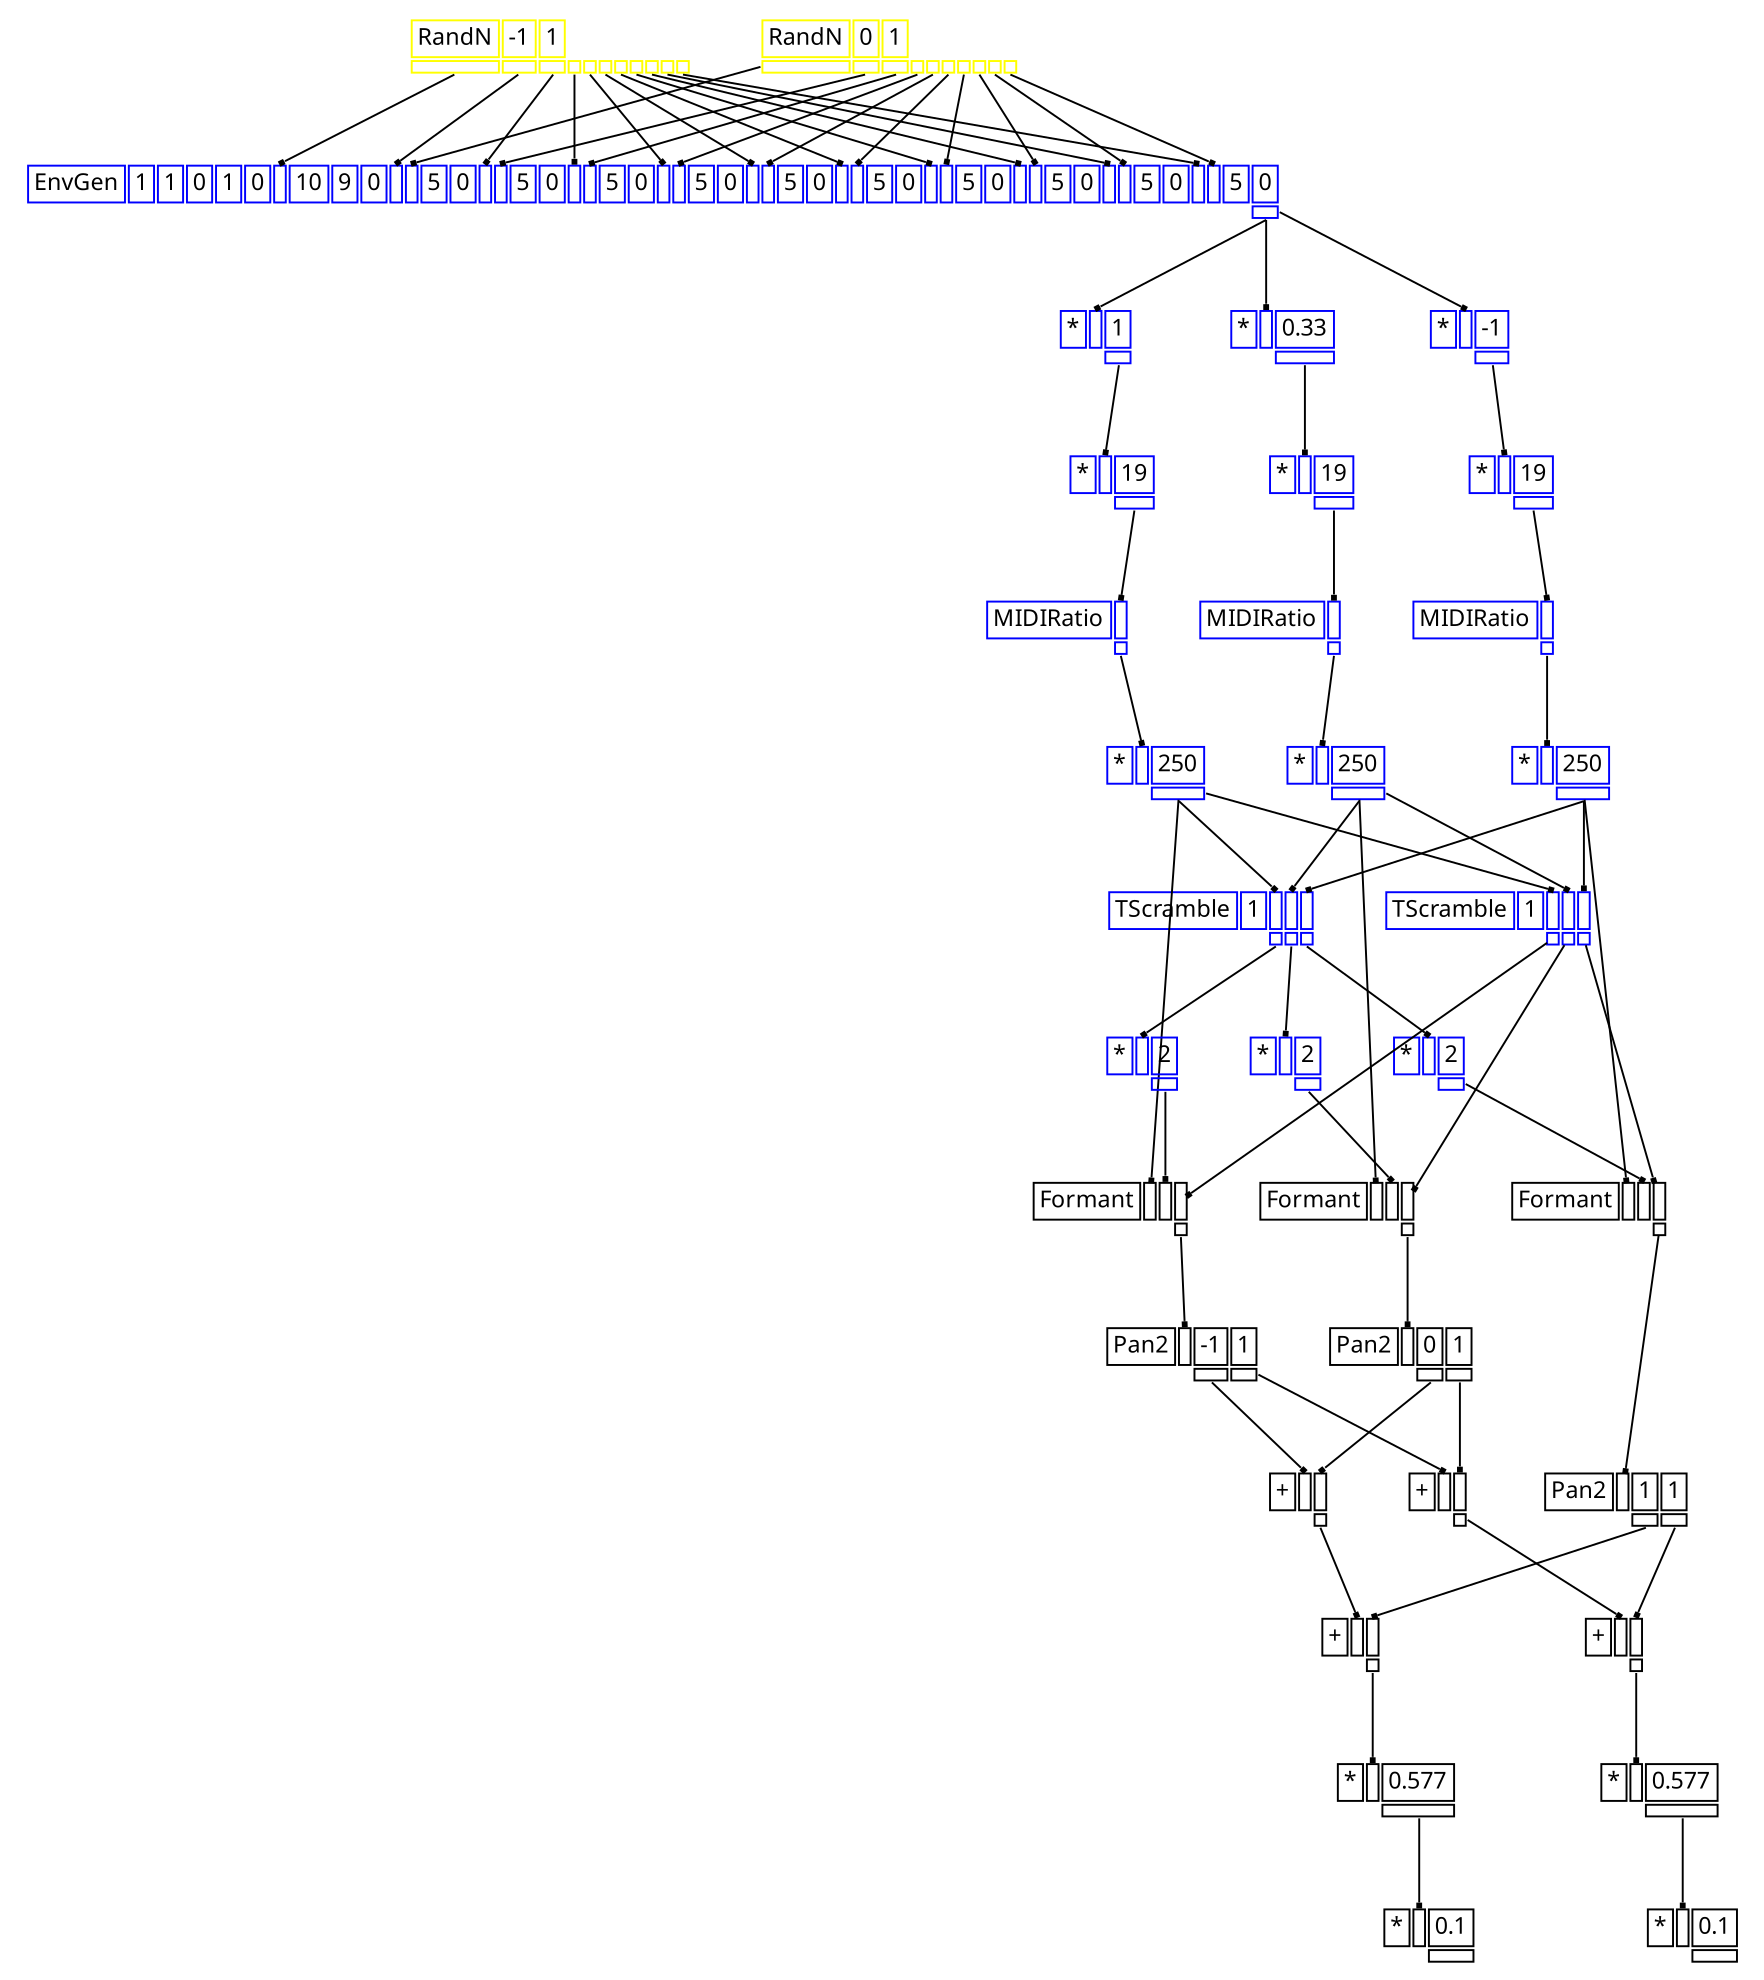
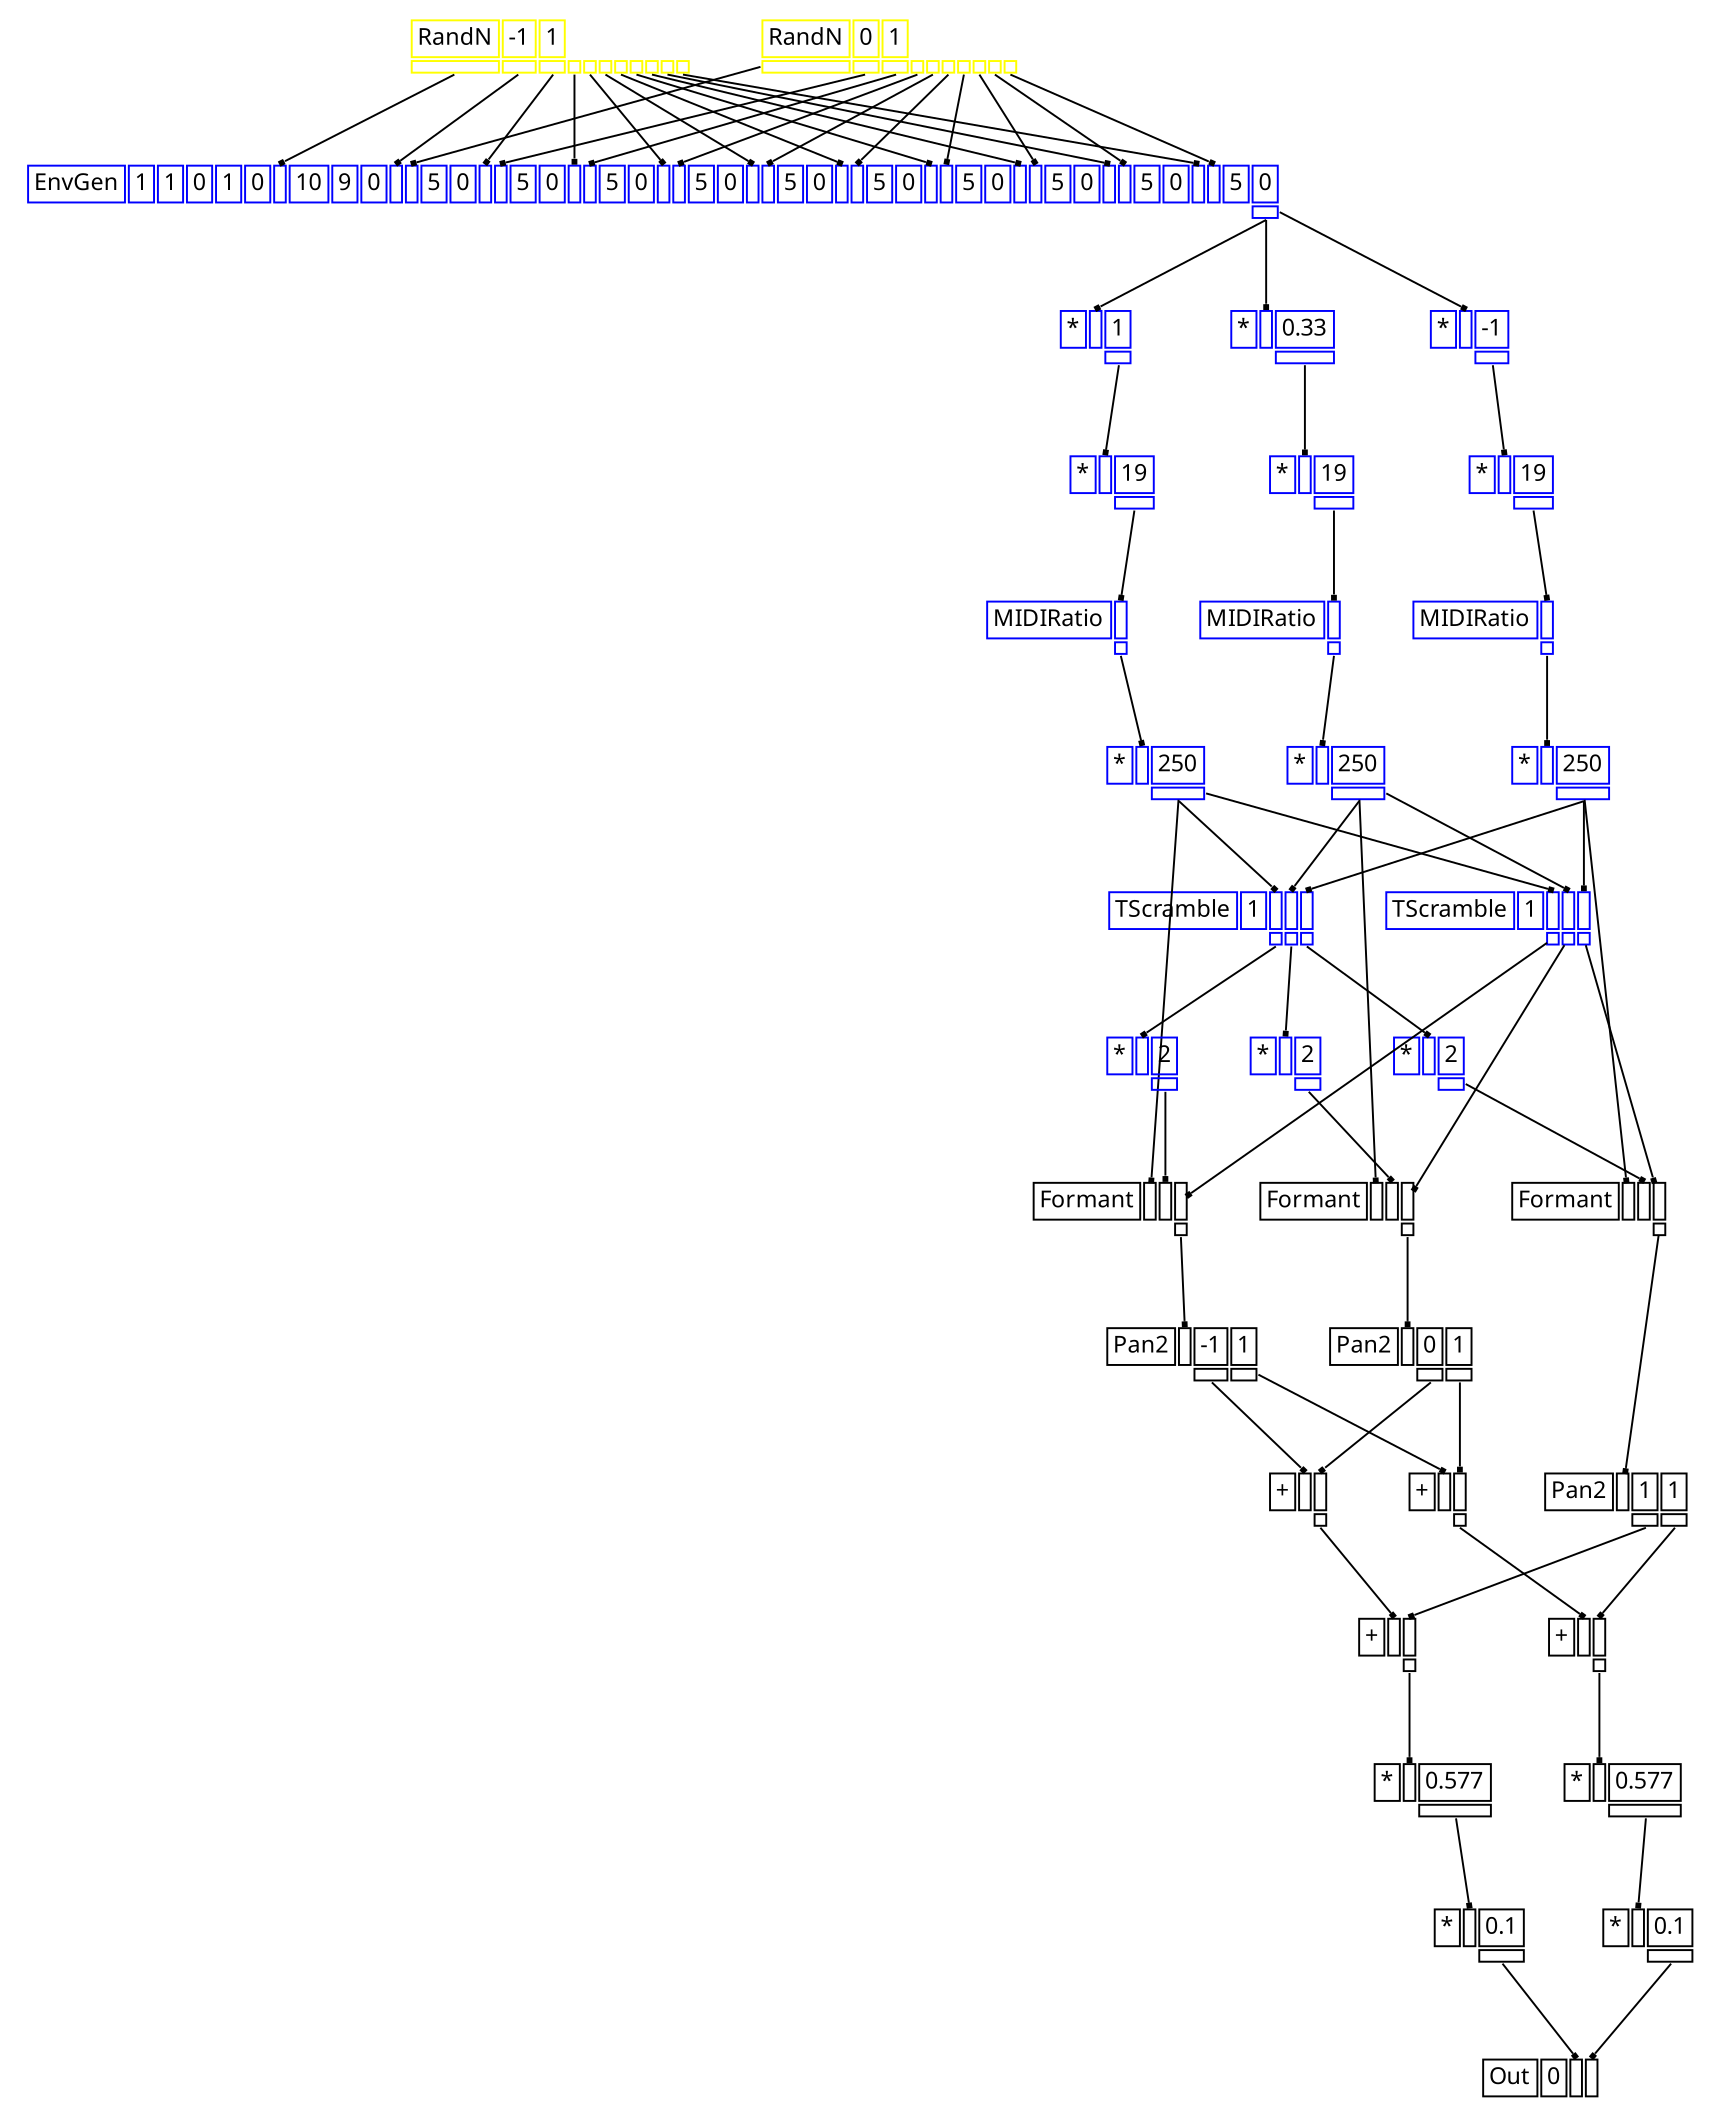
node "Out": added
